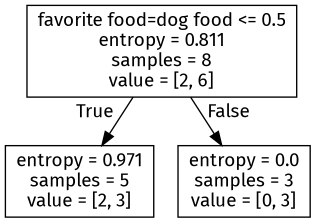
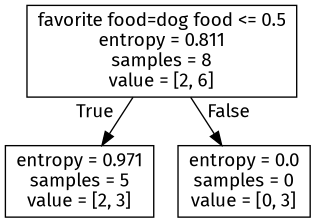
node "entropy = 0.0 samples = 3 value = [0, 3]": label "entropy = 0.0 samples = 3 value = [0, 3]" -> "entropy = 0.0 samples = 0 value = [0, 3]"
